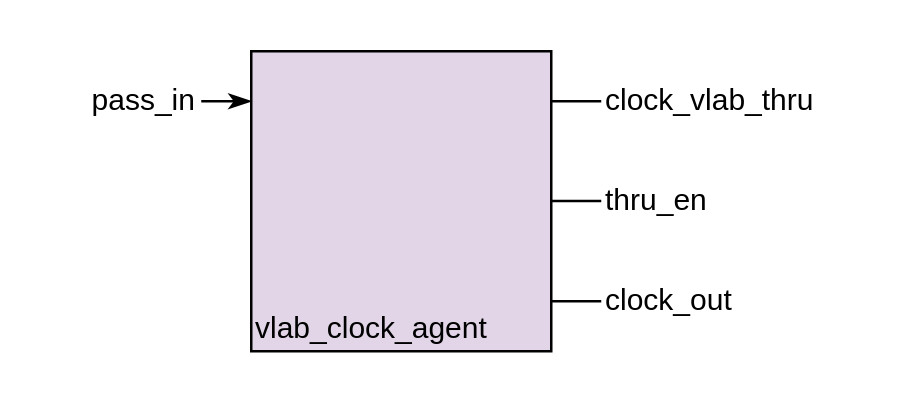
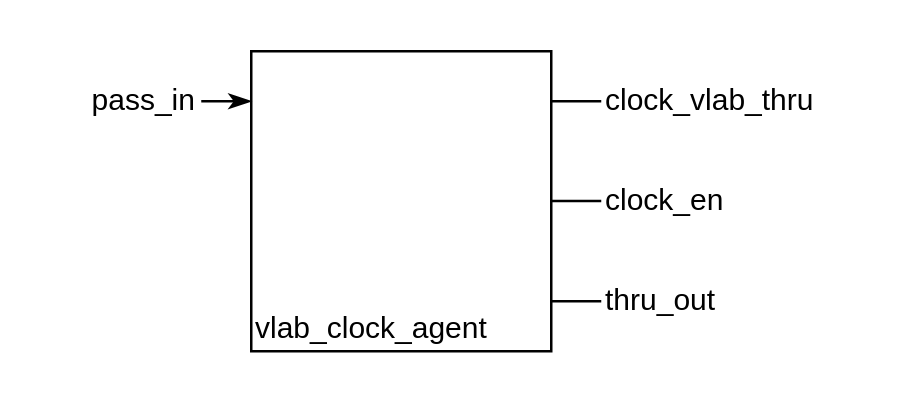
node "vlab_clock_agent": fillcolor #e1d5e7 -> #ffffff
node "thru_en": label "thru_en" -> "clock_en"
node "clock_out": label "clock_out" -> "thru_out"
